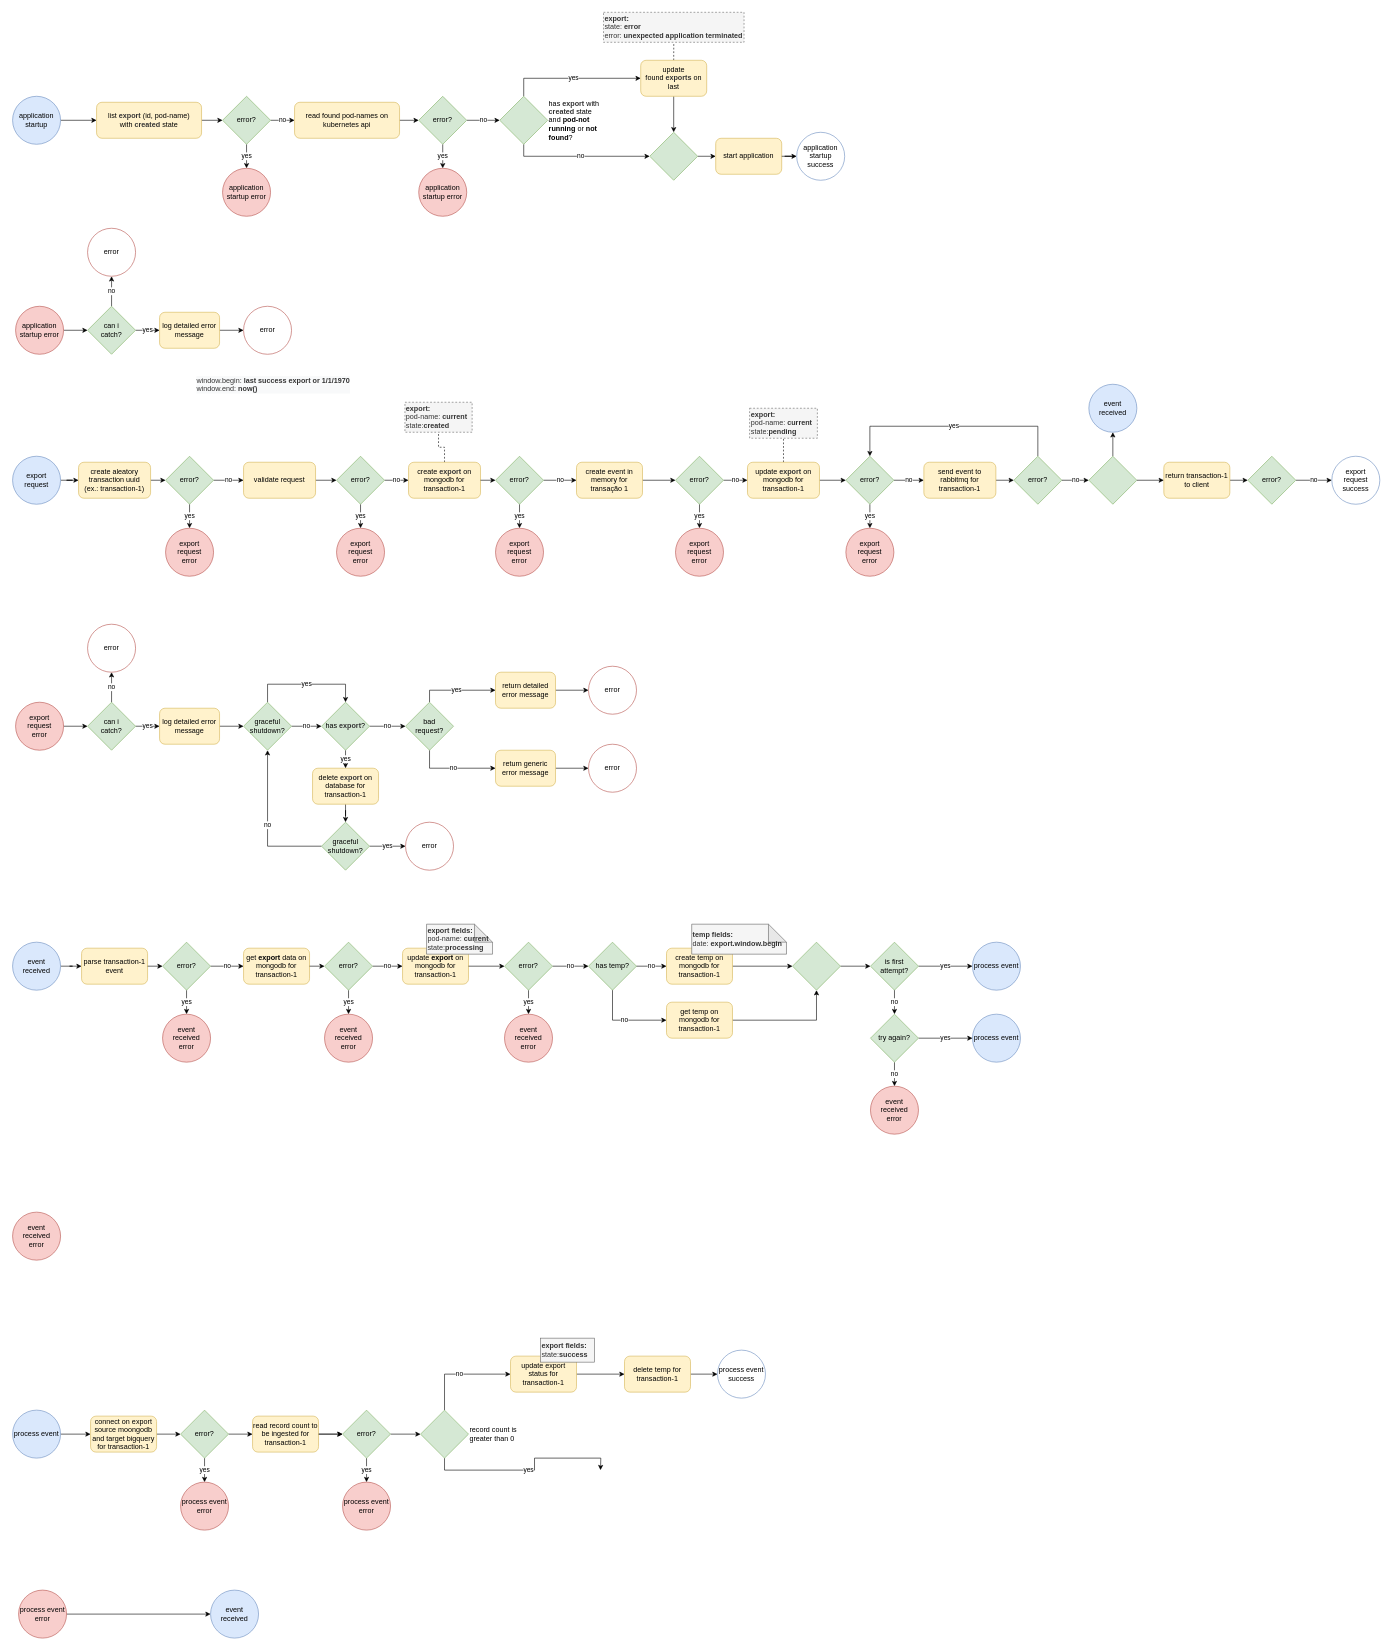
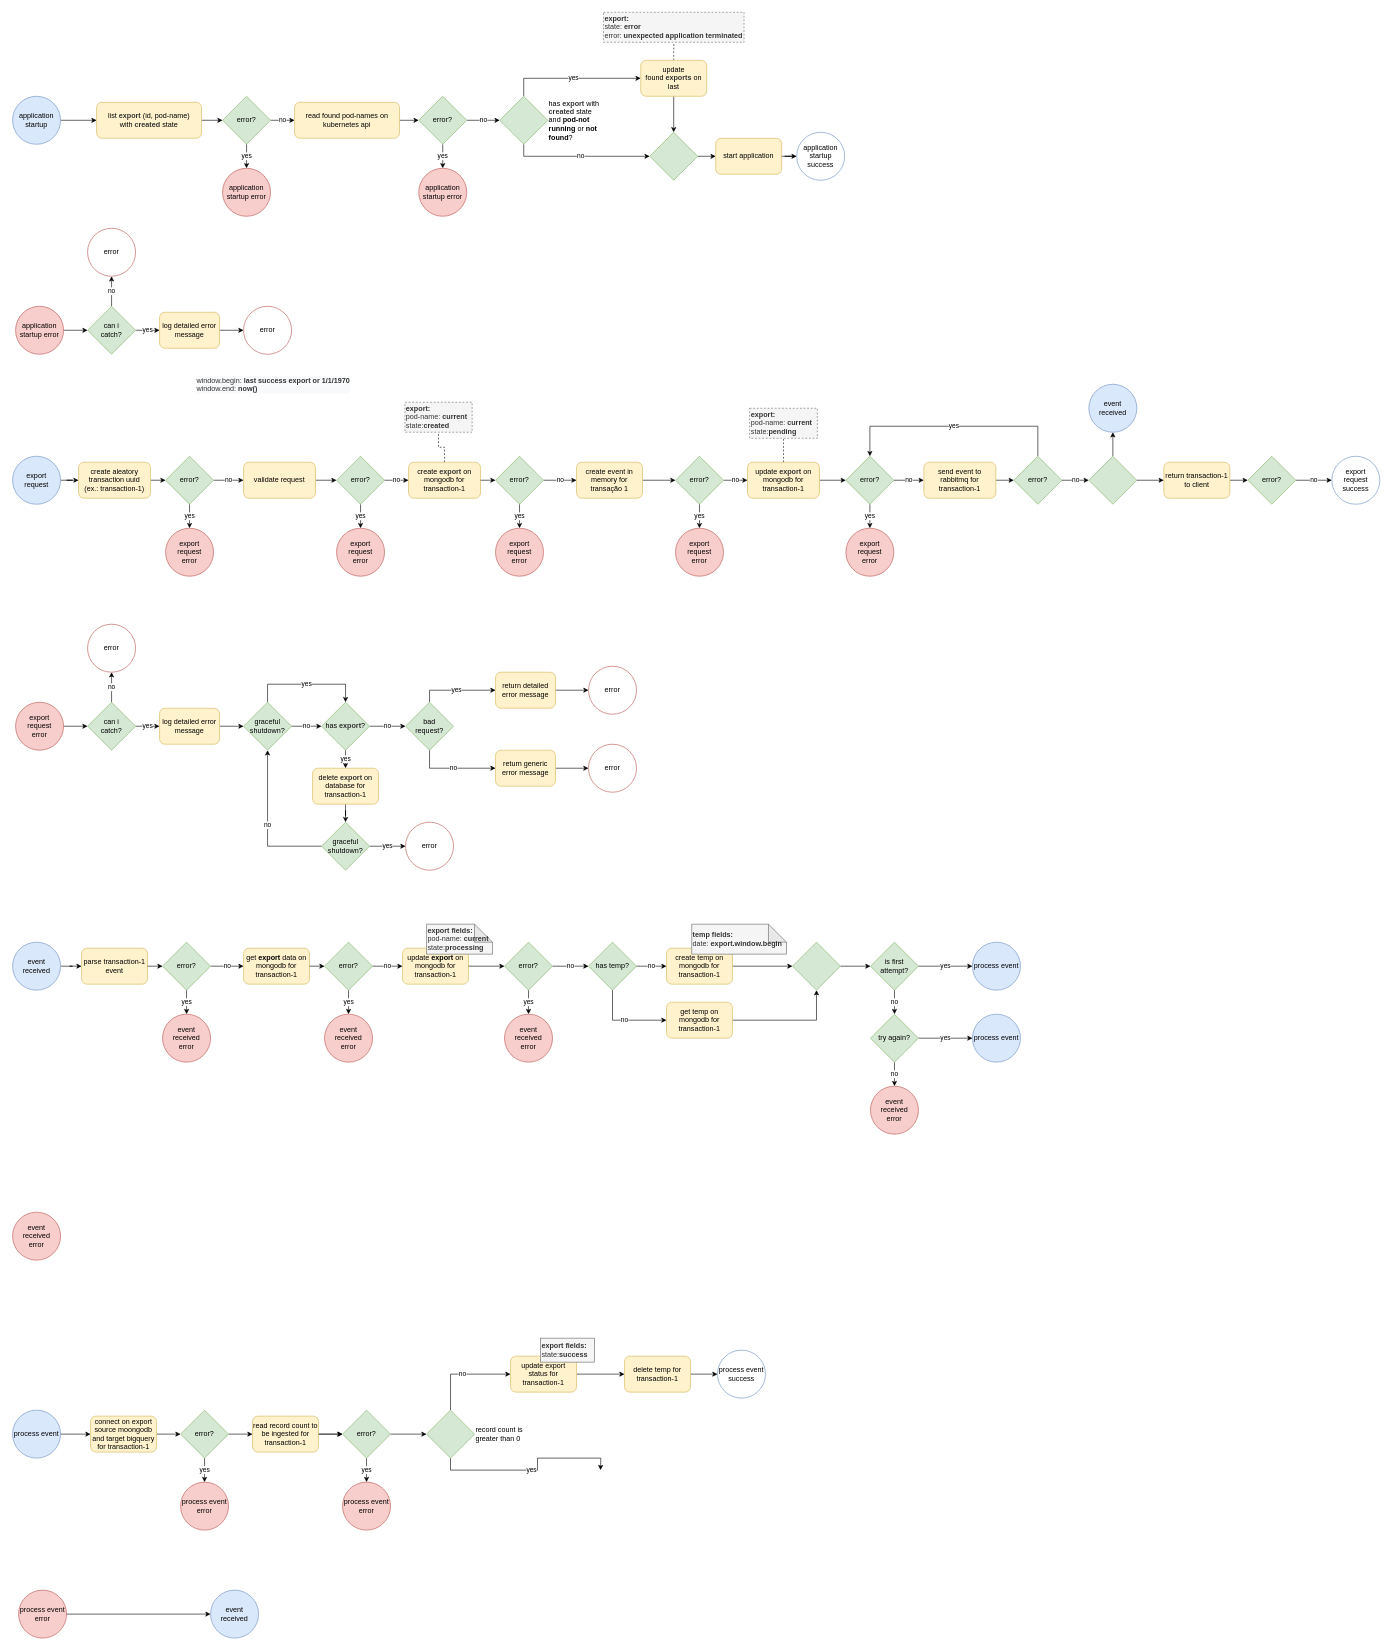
node "record count is greater than 0": moved (444, 1434) -> (450, 1434)
